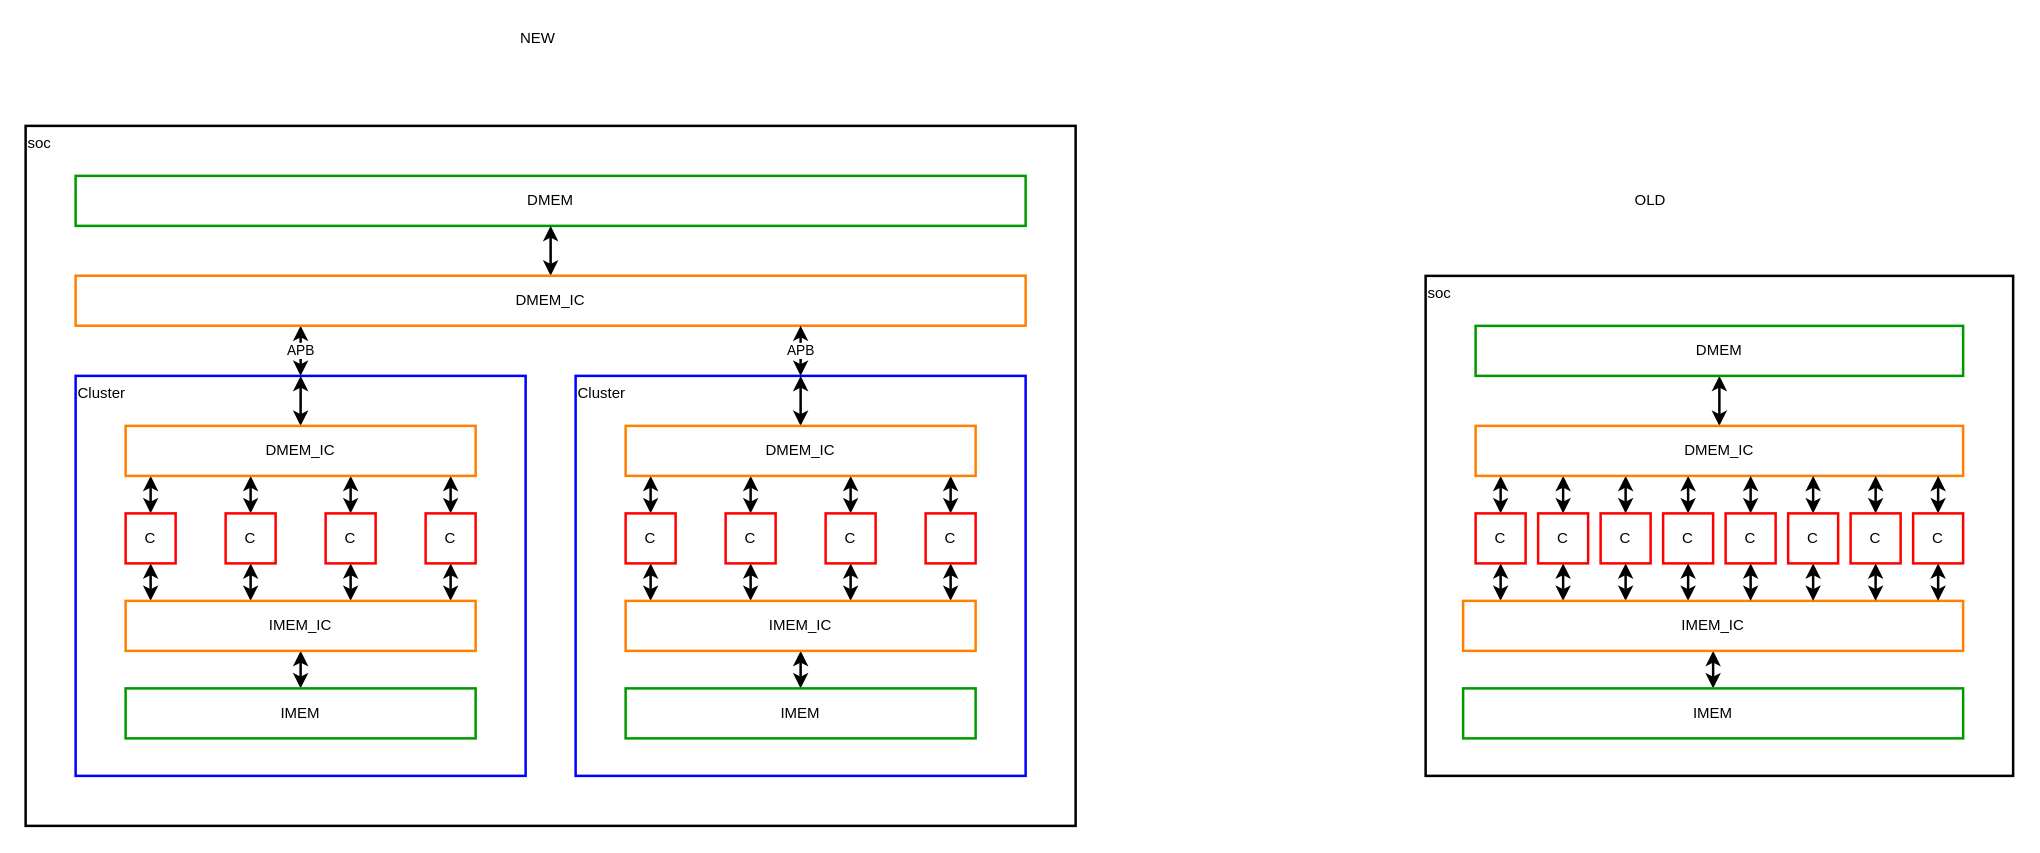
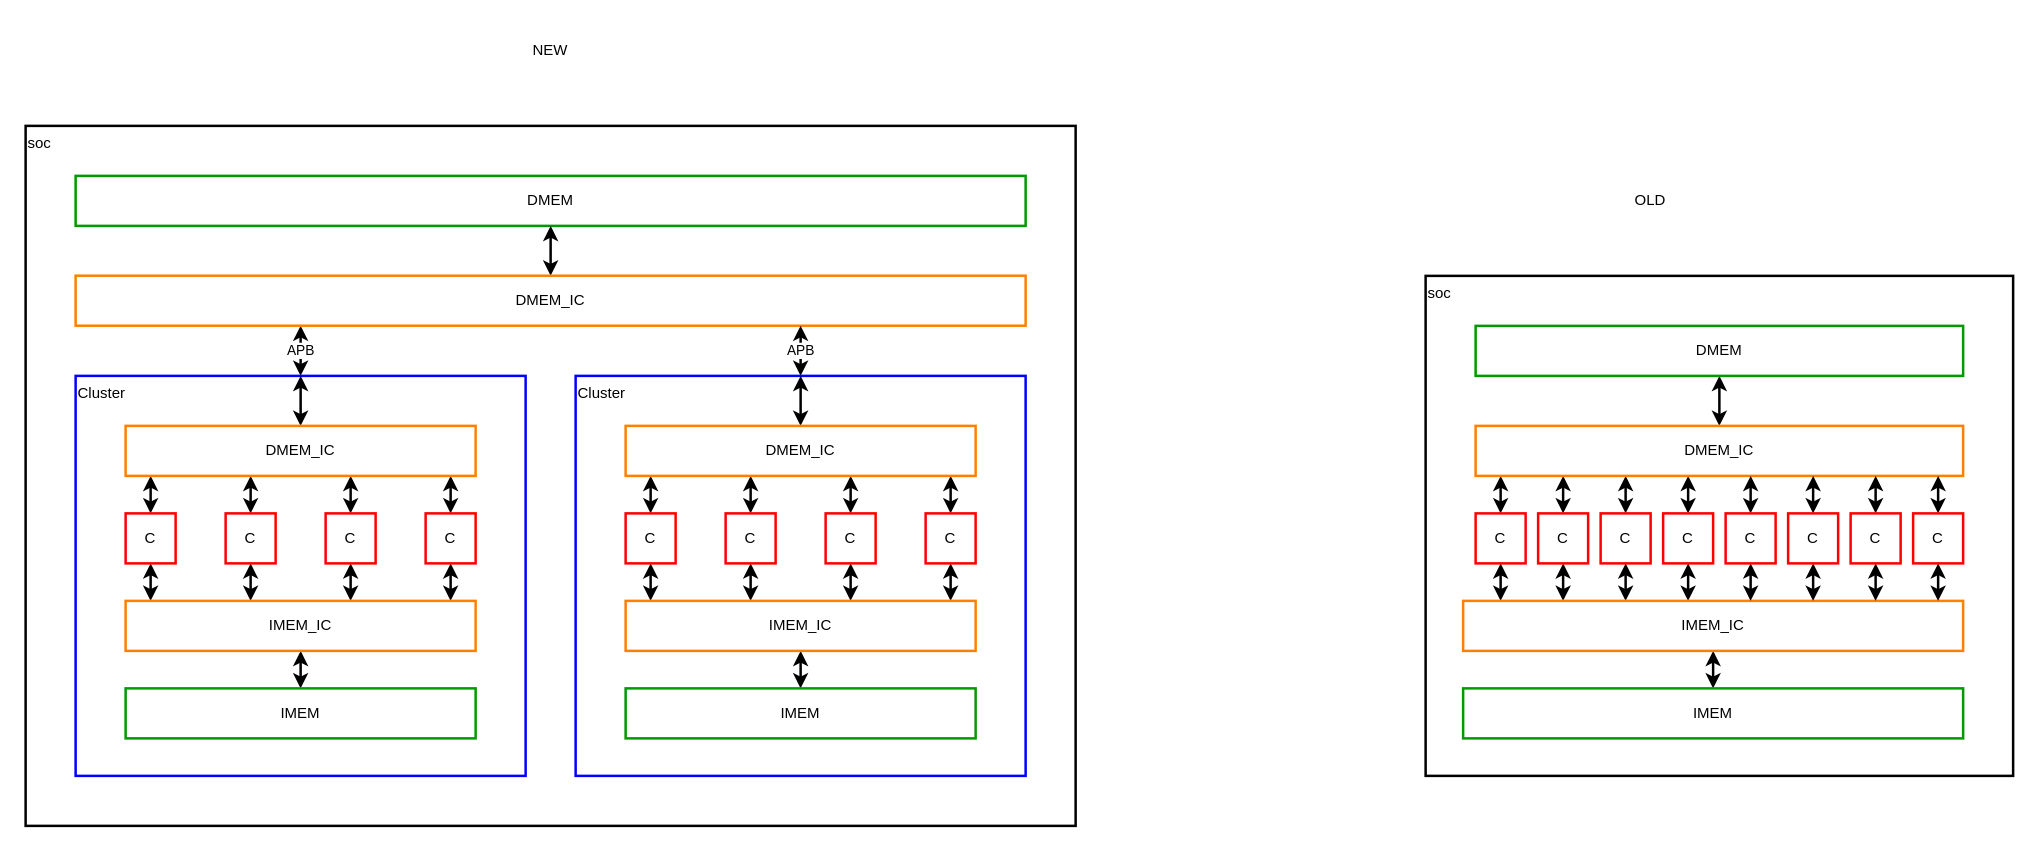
node "NEW": moved (538, 38) -> (551, 51)
